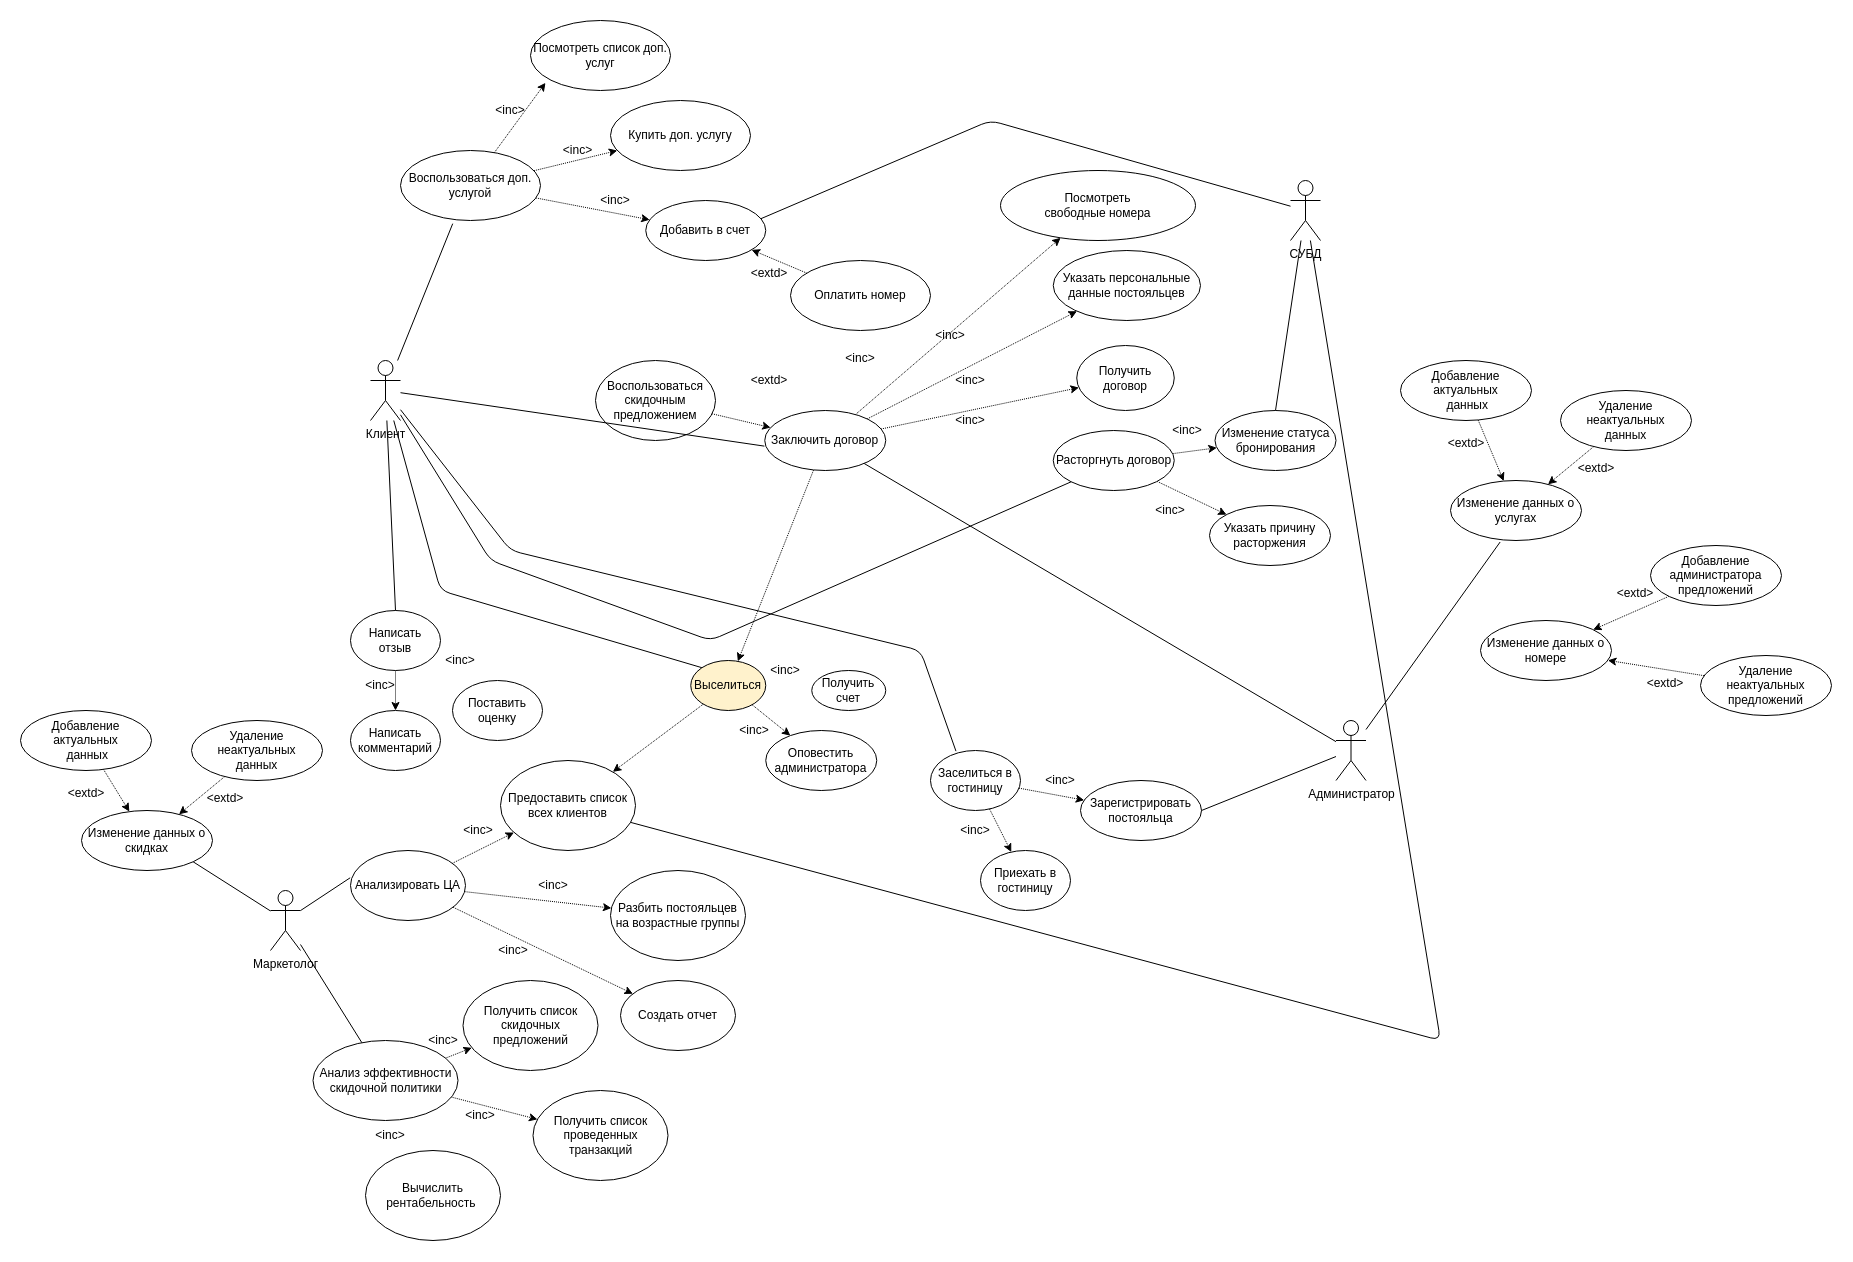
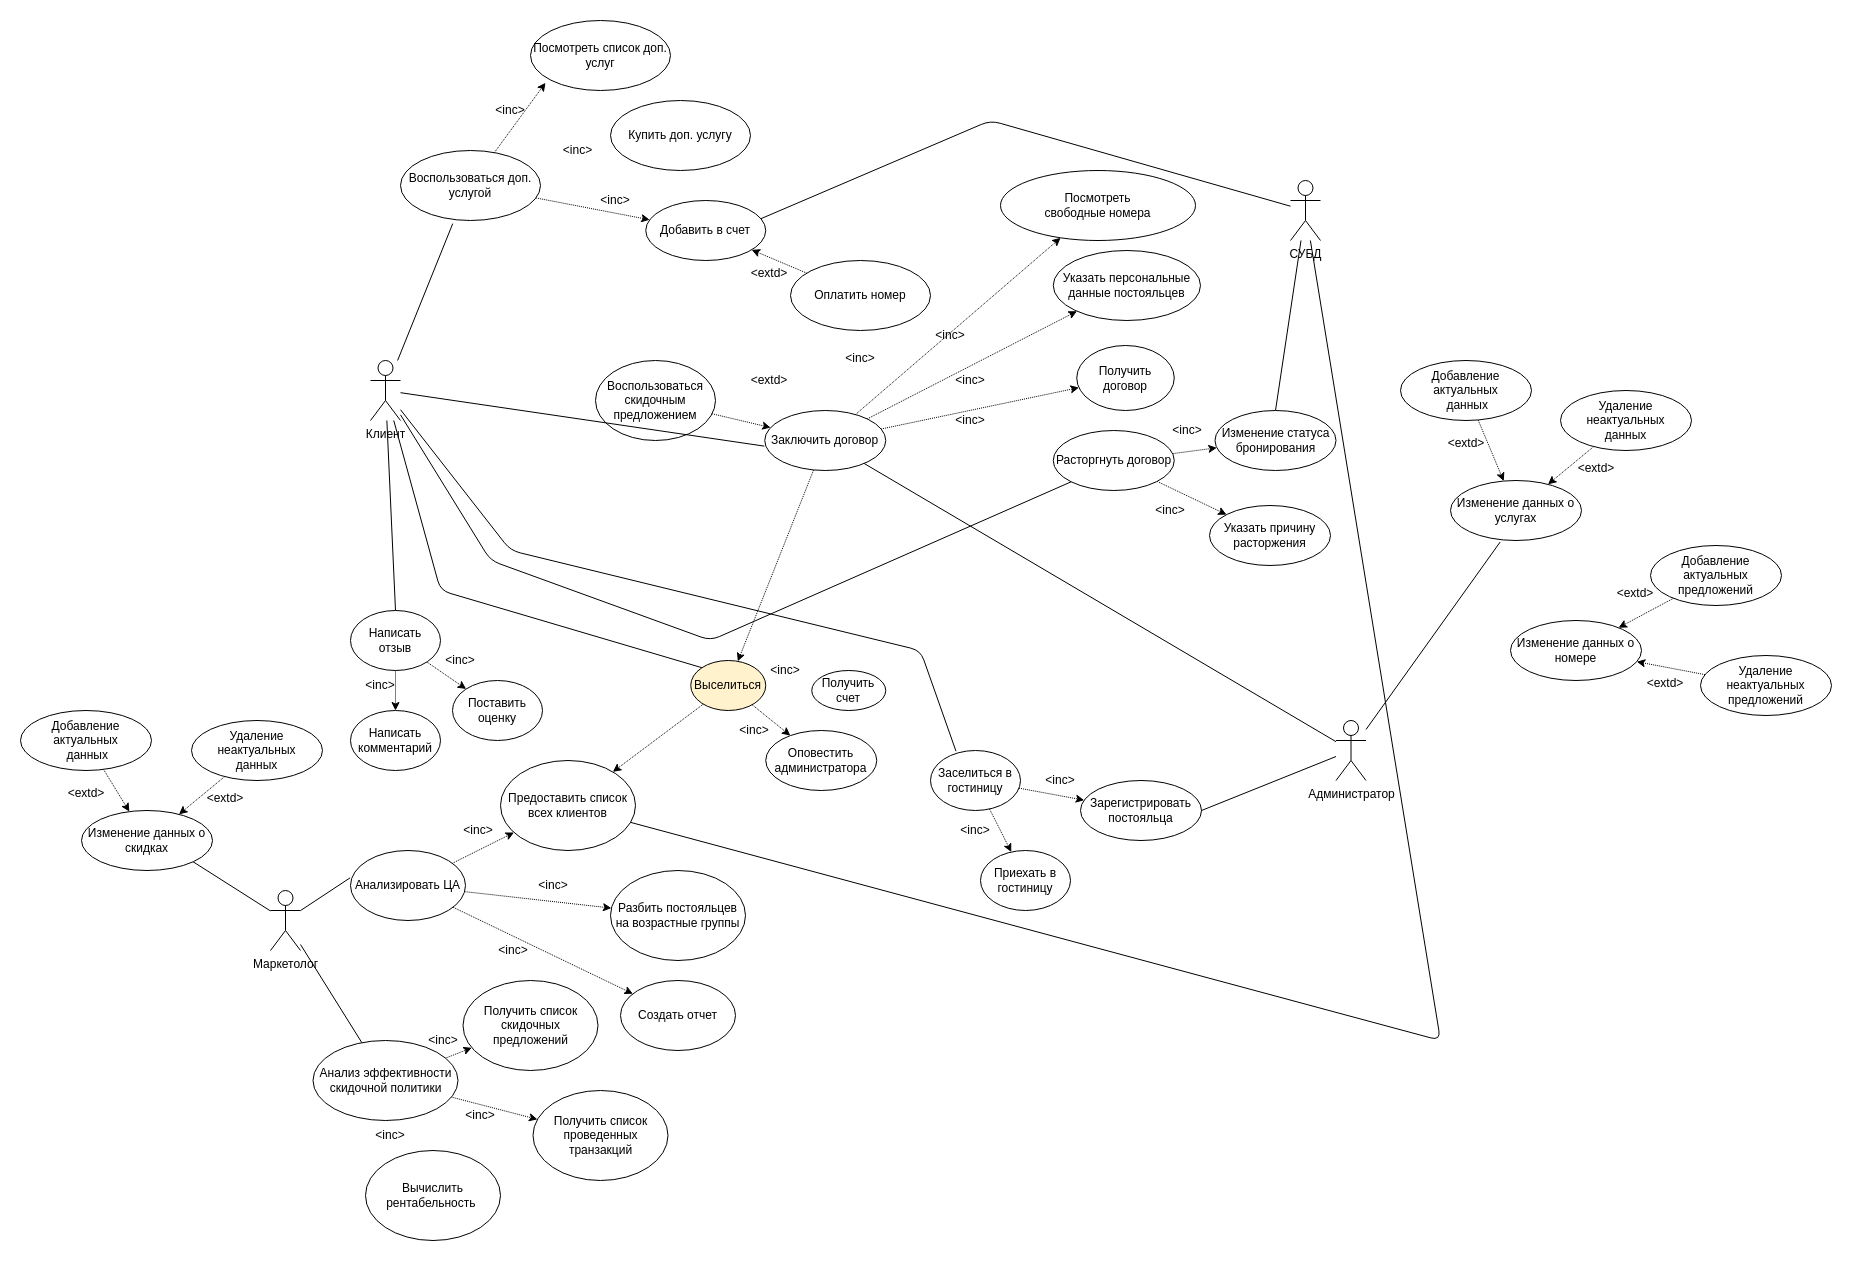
edge "Воспользоваться доп. услугой" -> "Купить доп. услугу": removed
node "Добавление администратора предложений": label "Добавление администратора предложений" -> "Добавление актуальных предложений"
node "Изменение данных о номере": moved (1546, 651) -> (1576, 651)
edge "Написать отзыв" -> "Поставить оценку": added
